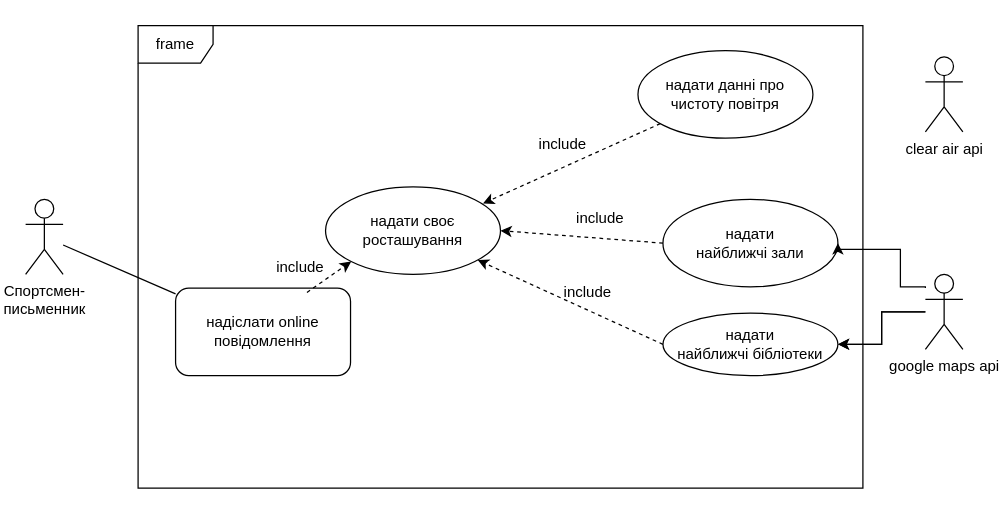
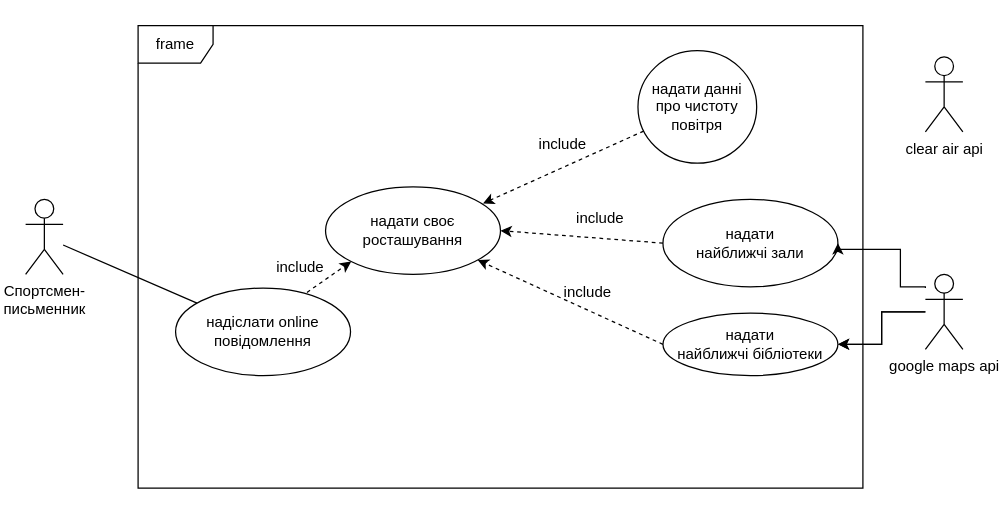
node "надати данні про чистоту повітря": size 175x88 -> 119x113
node "надіслати online повідомлення": shape rounded rectangle -> ellipse
